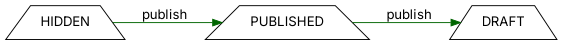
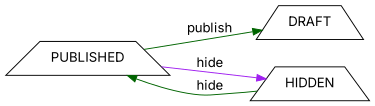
edge "HIDDEN" -> "PUBLISHED": label "publish" -> "hide"
edge "PUBLISHED" -> "HIDDEN": added, label "hide"
